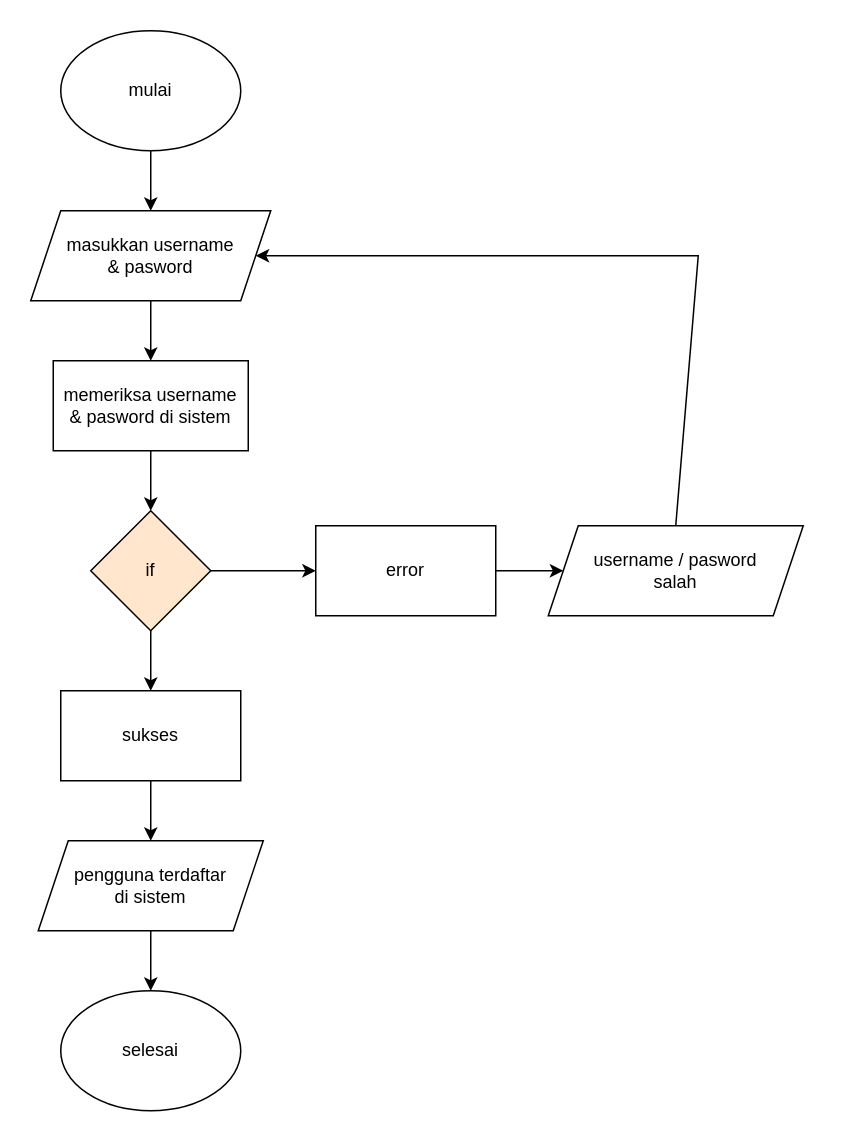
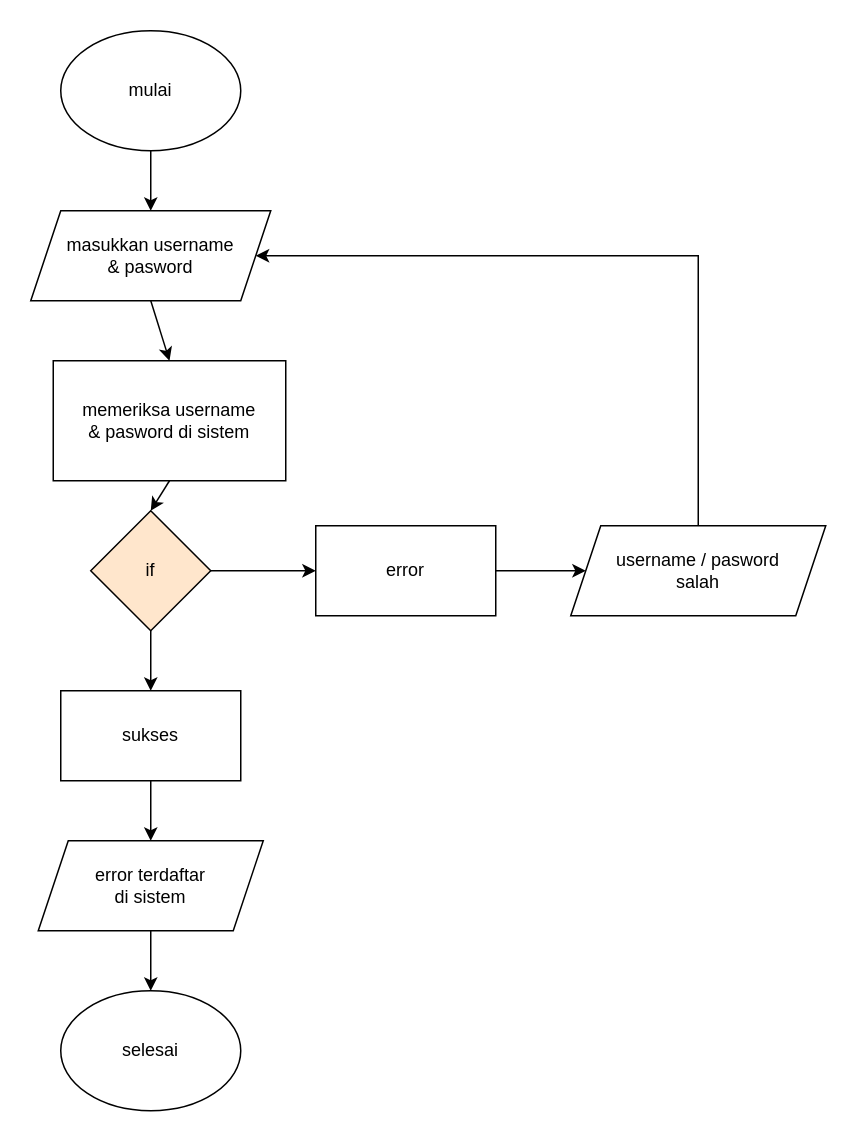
node "memeriksa username & pasword di sistem": size 195x90 -> 233x120
node "username / pasword salah": moved (676, 571) -> (698, 571)
node "pengguna terdaftar di sistem": label "pengguna terdaftar di sistem" -> "error terdaftar di sistem"
